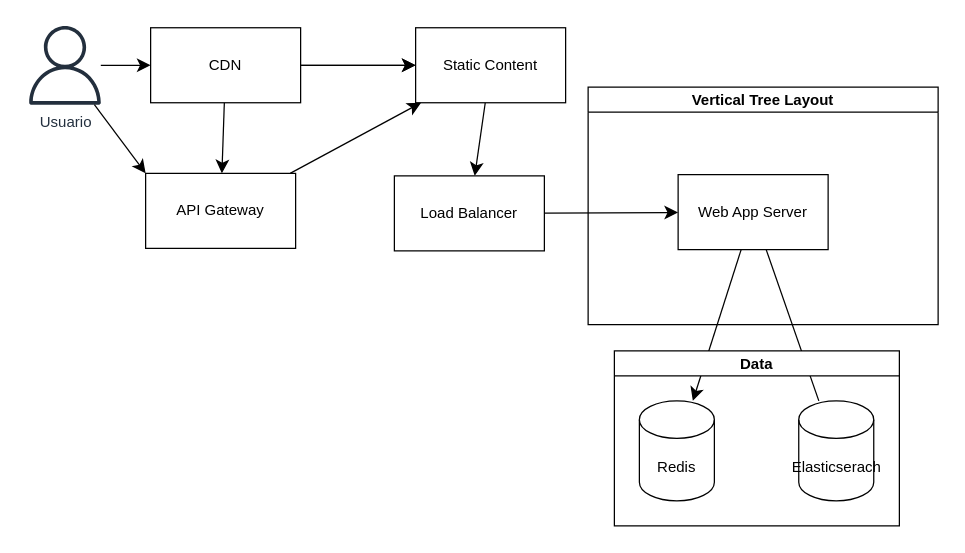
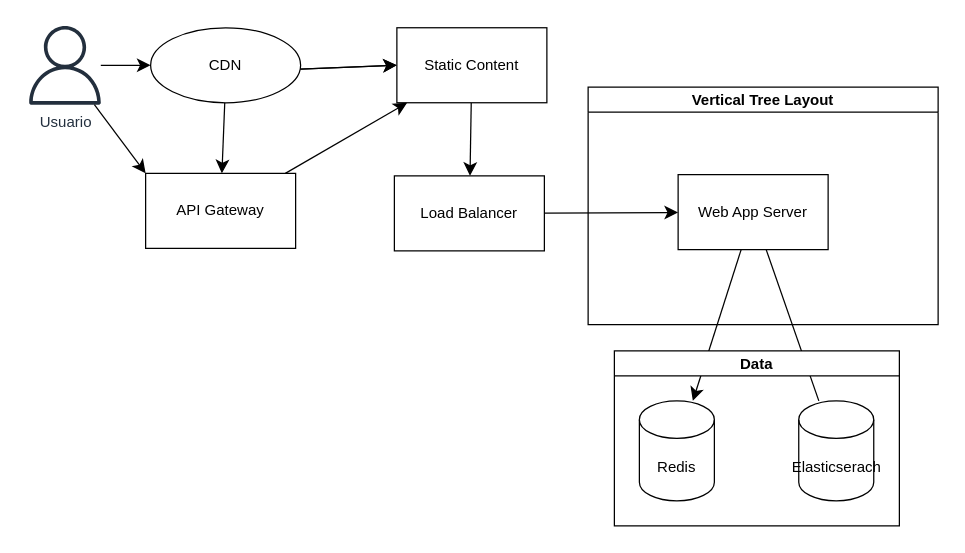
node "CDN": shape rectangle -> ellipse
node "Static Content": moved (491, 65) -> (472, 65)
